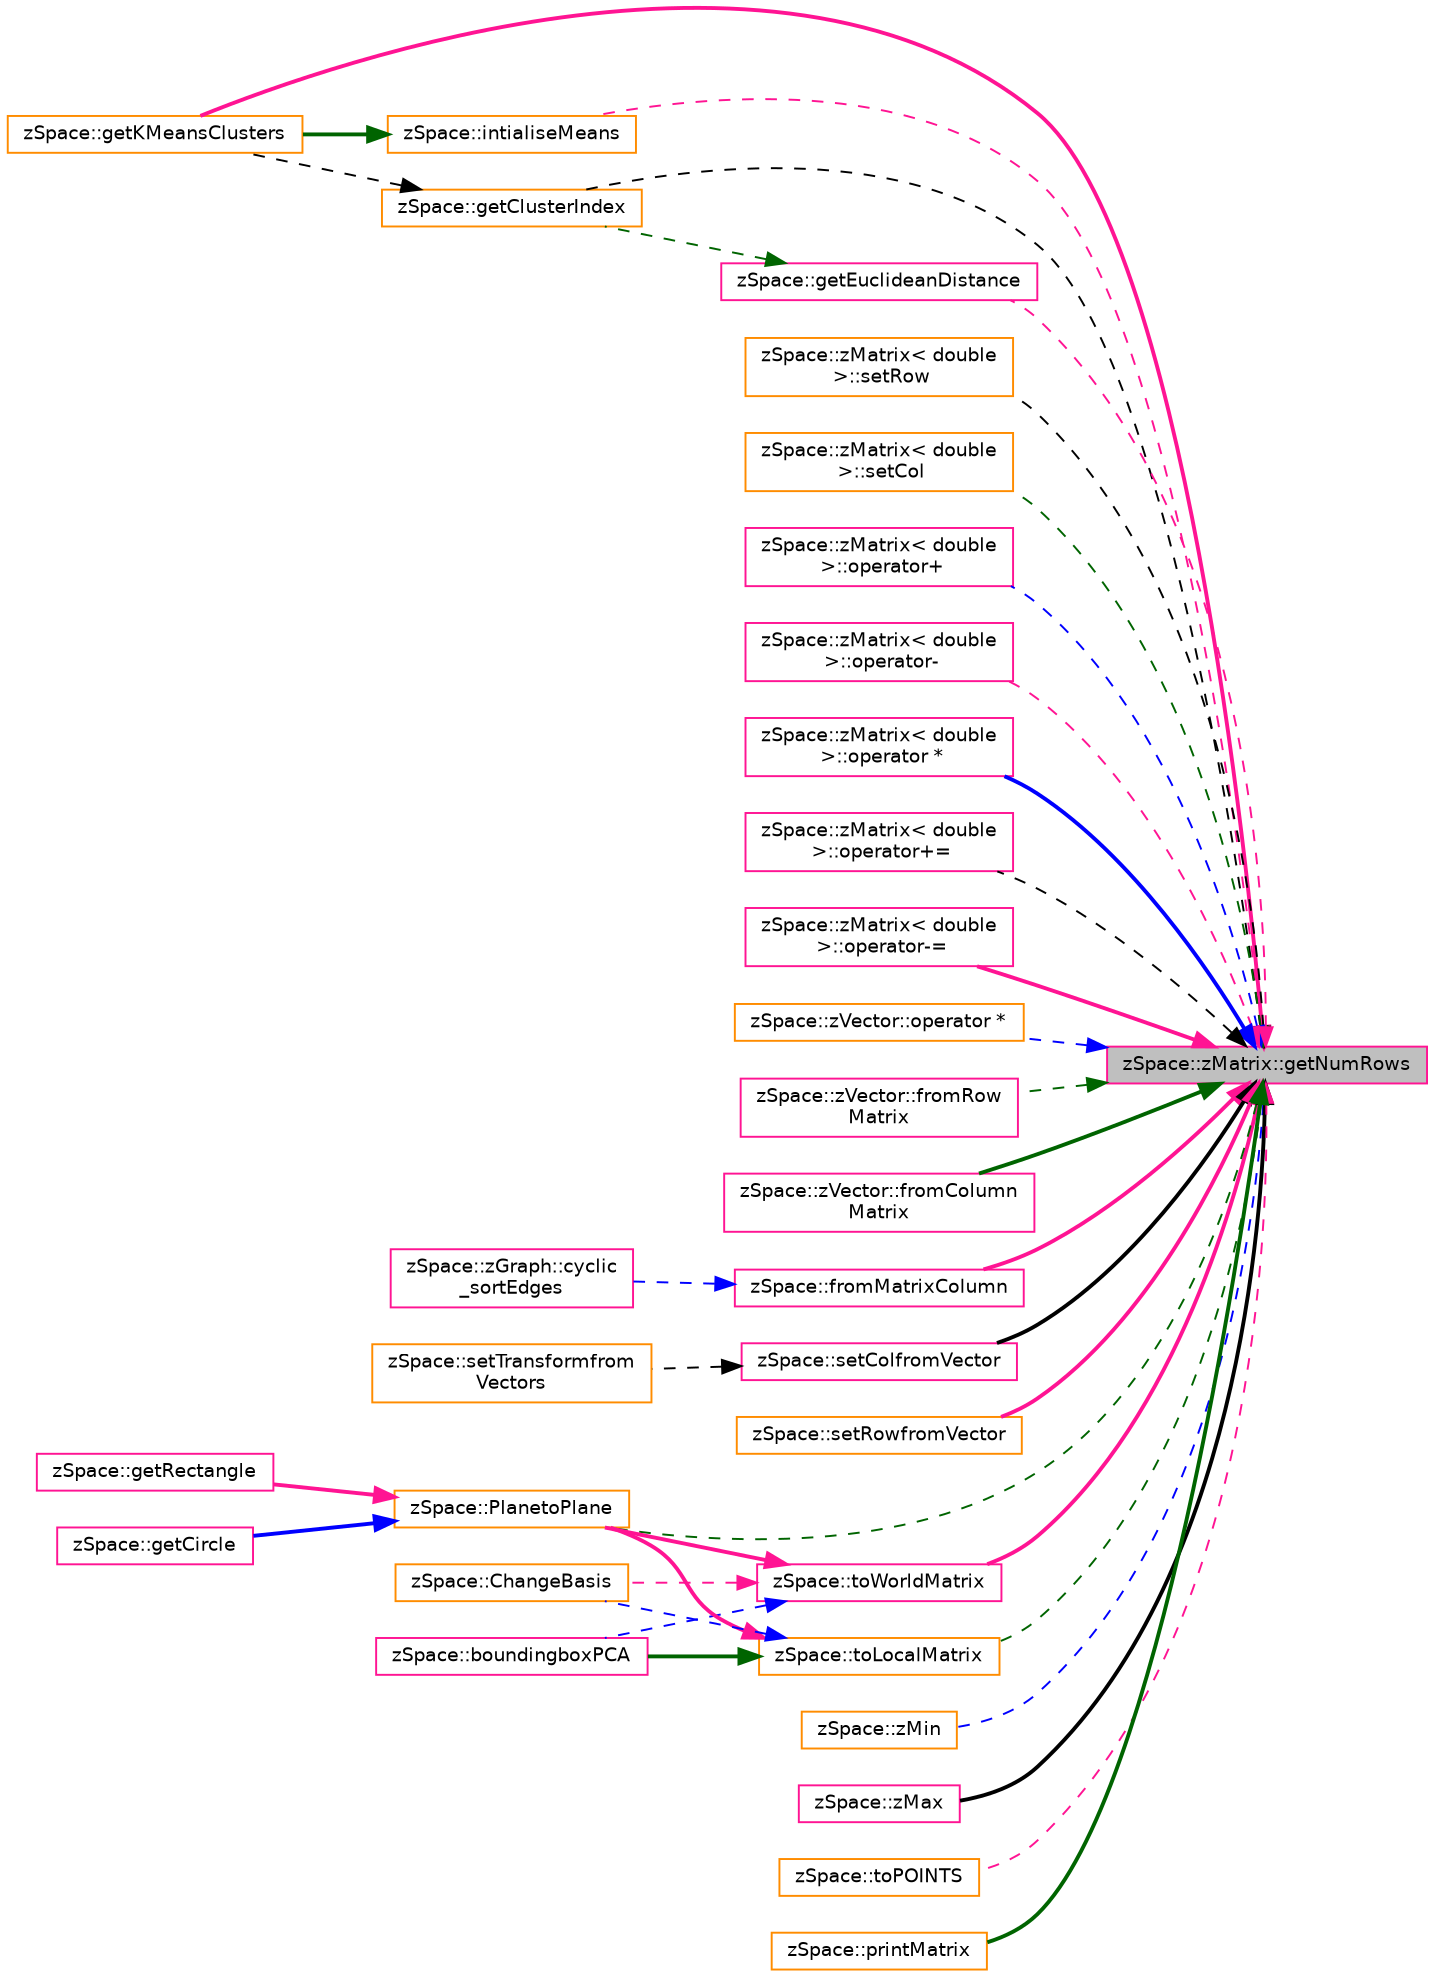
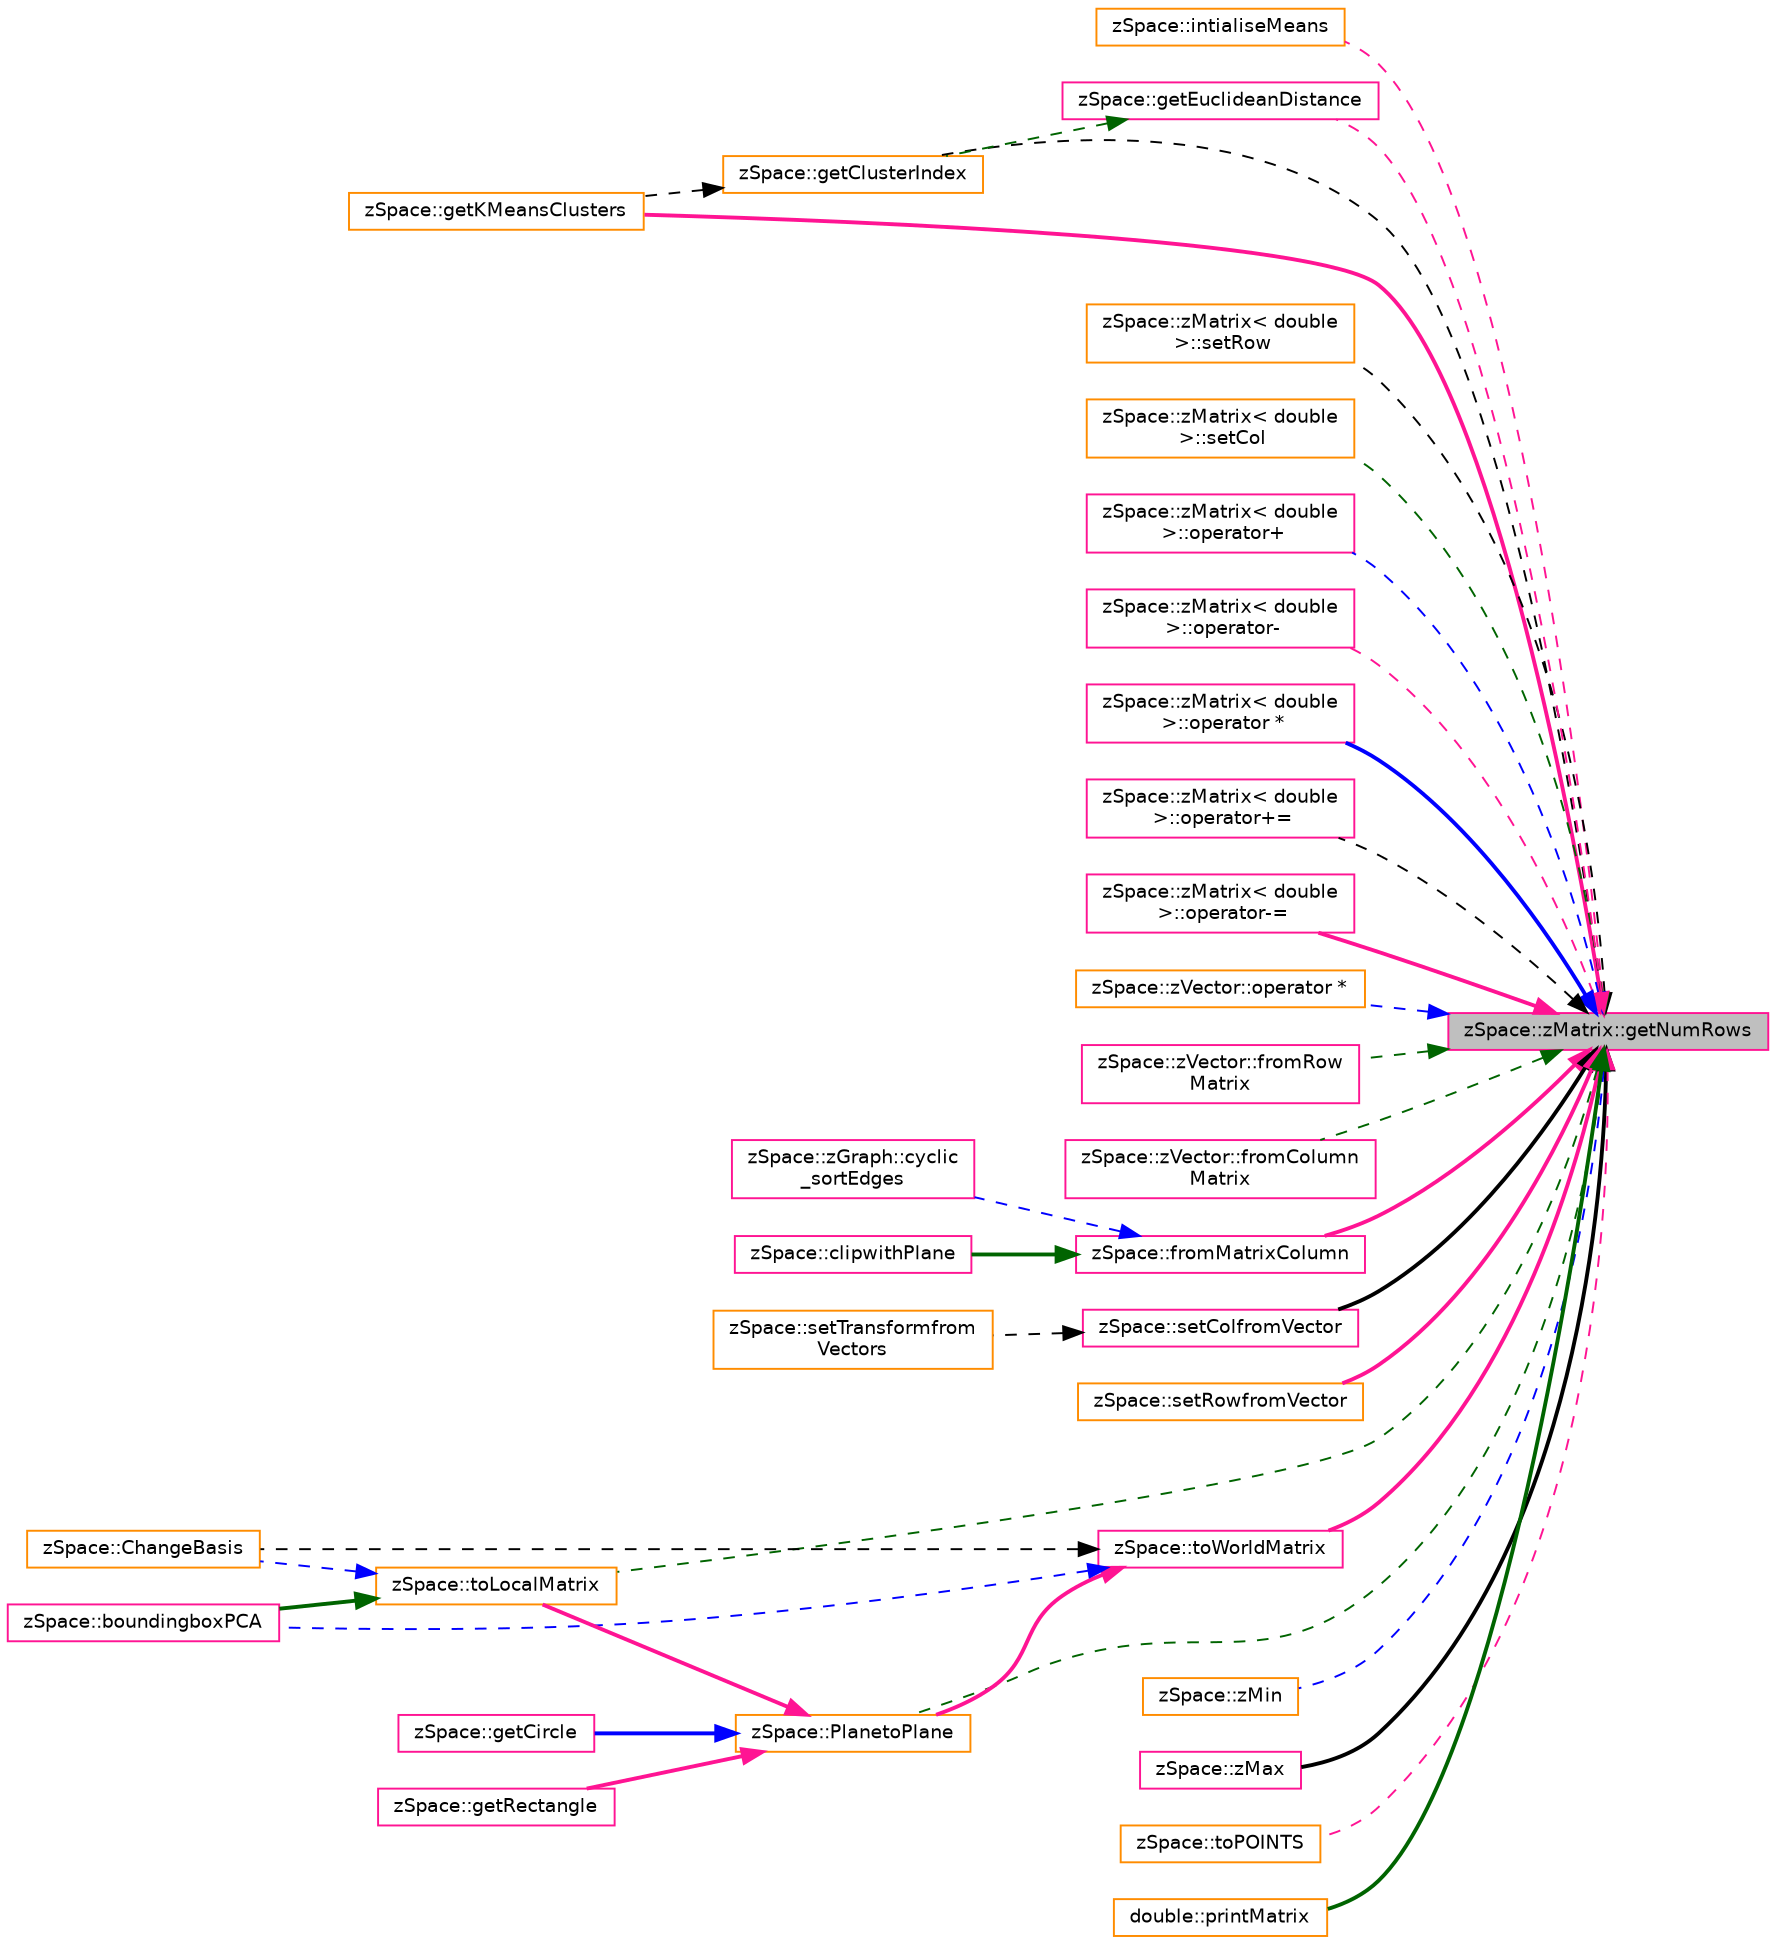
edge "zSpace::getKMeansClusters" -> "zSpace::intialiseMeans": removed
edge "zSpace::zVector::fromColumn Matrix" -> "zSpace::zMatrix::getNumRows": style bold -> dashed
node "zSpace::clipwithPlane": added
edge "zSpace::PlanetoPlane" -> "zSpace::toLocalMatrix": reversed
edge "zSpace::ChangeBasis" -> "zSpace::toWorldMatrix": color deeppink -> black
node "zSpace::printMatrix": label "zSpace::printMatrix" -> "double::printMatrix"
